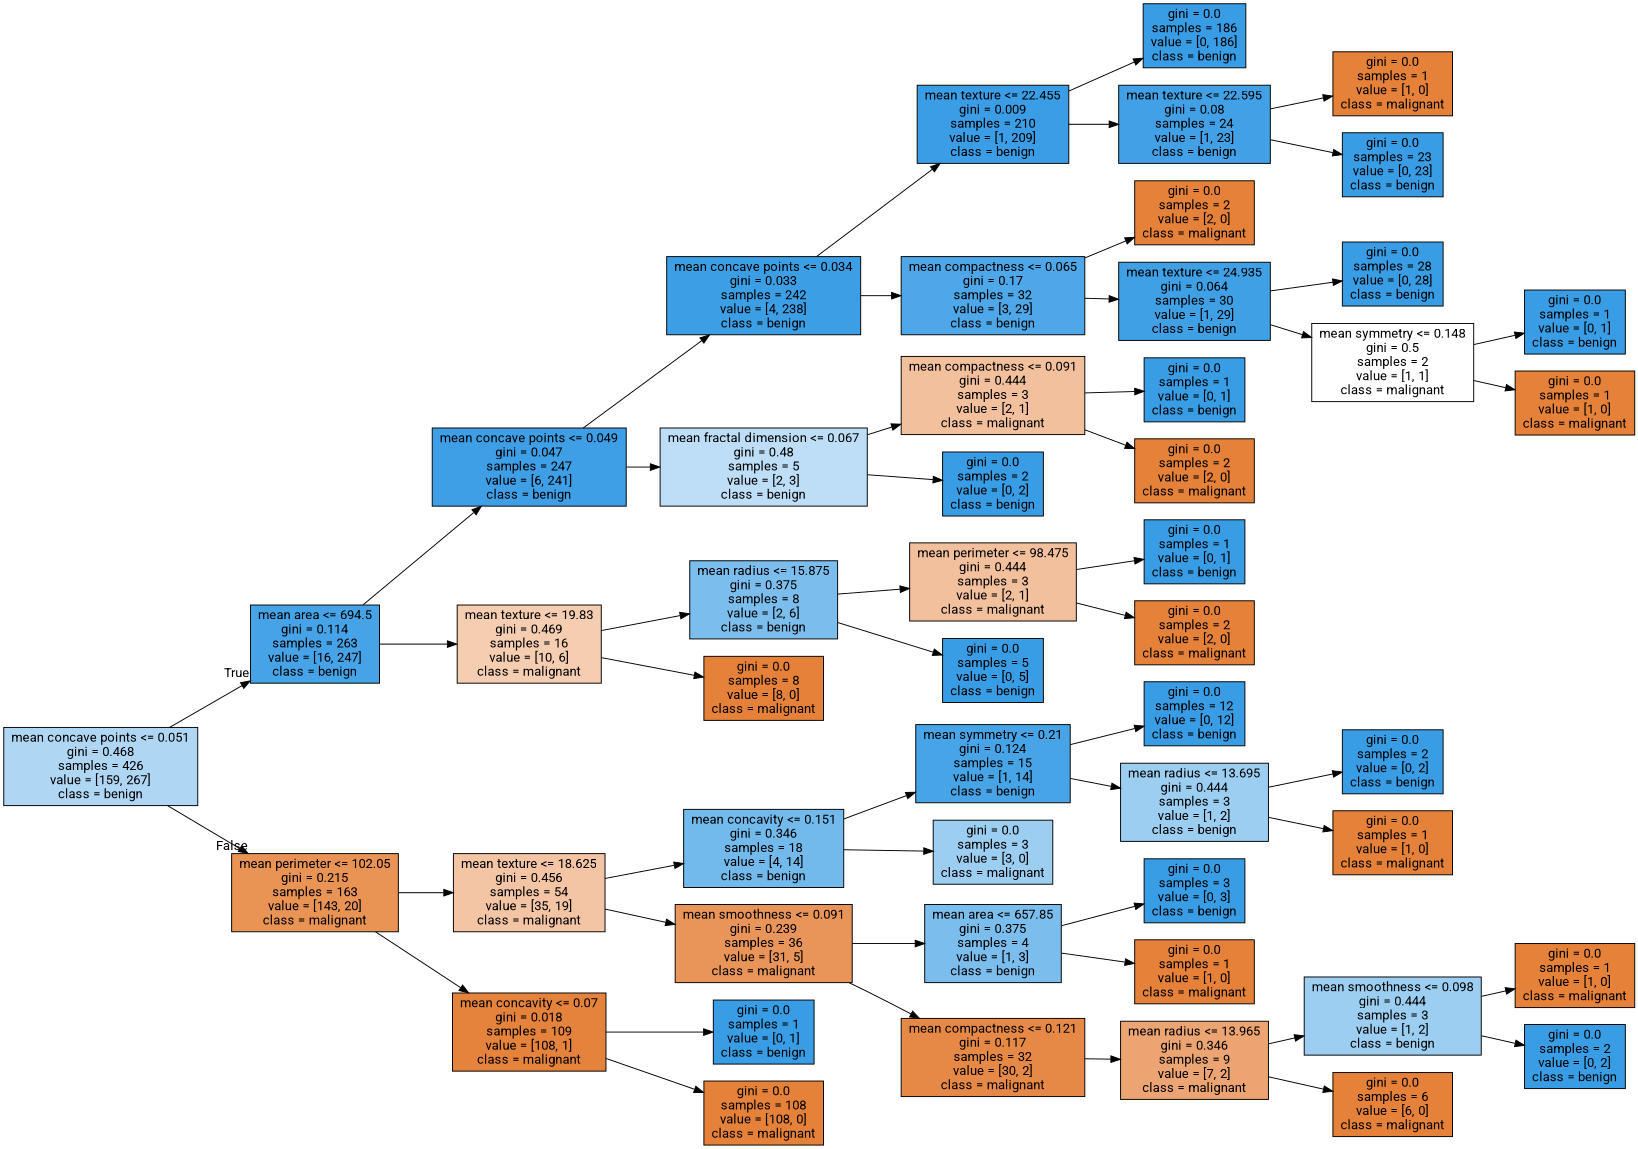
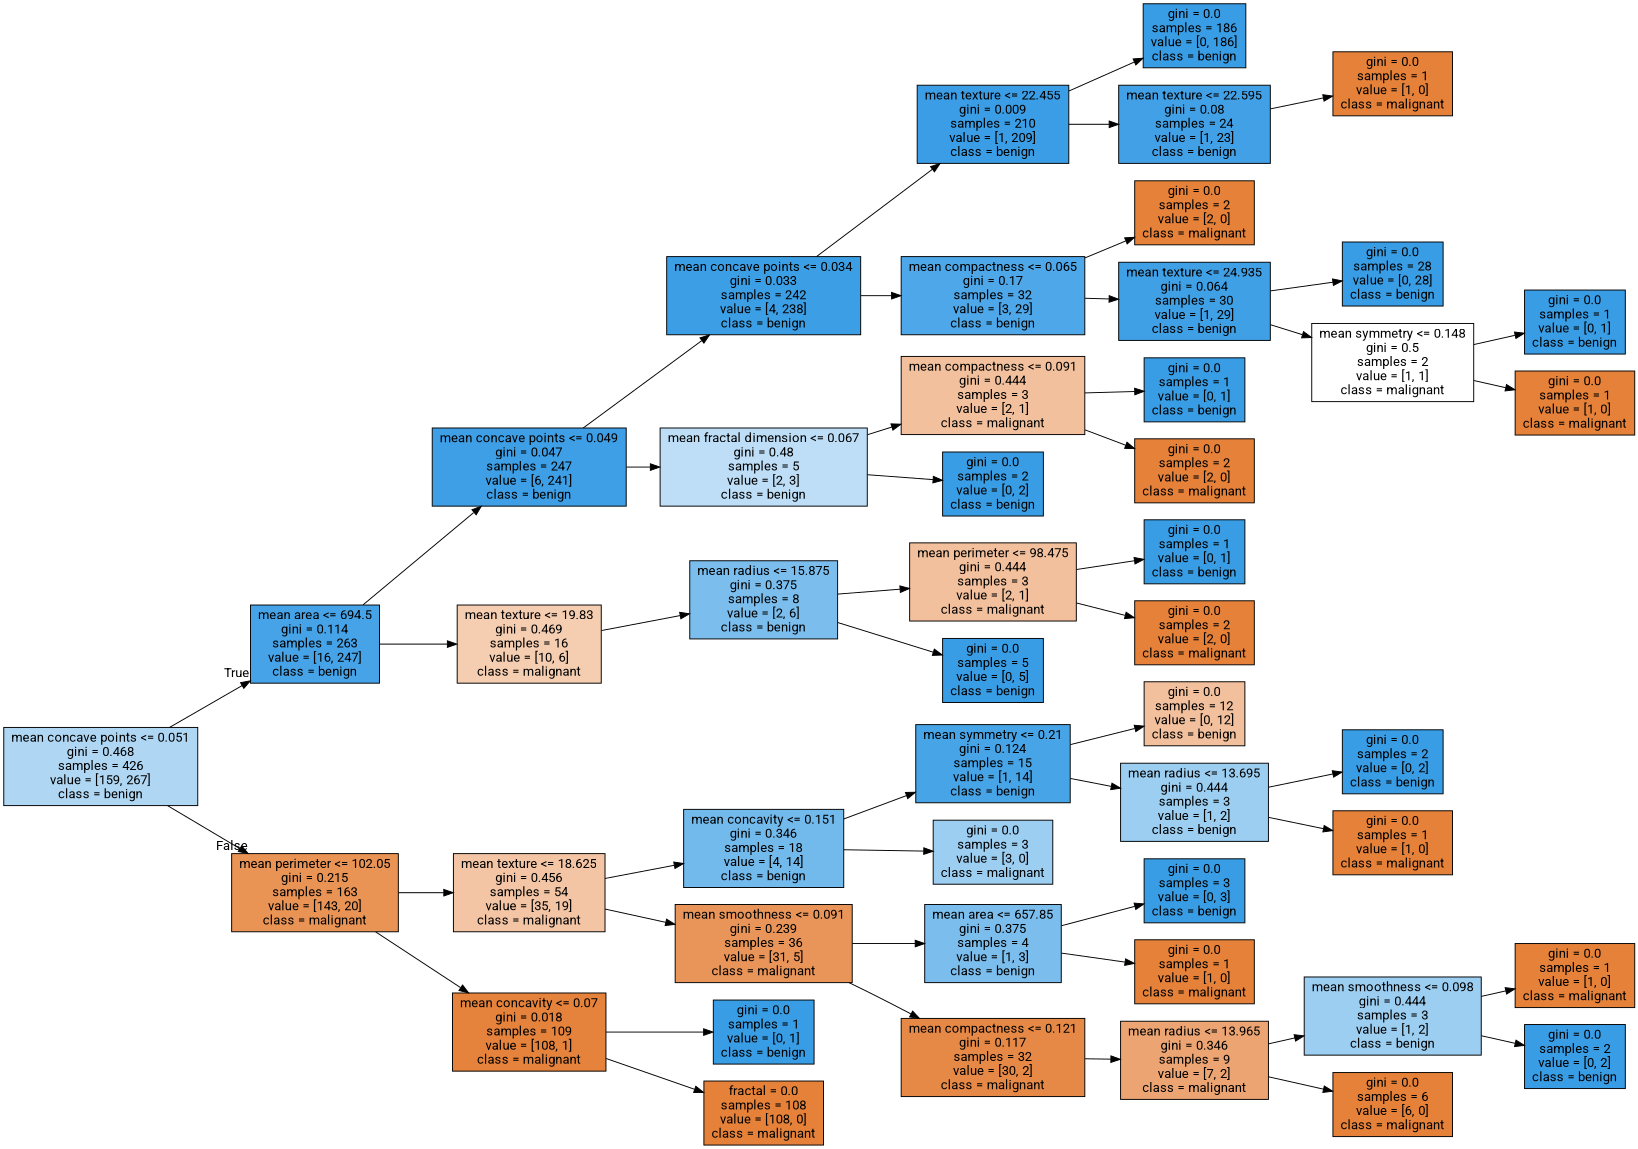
node "gini = 0.0 samples = 23 value = [0, 23] class = benign": removed
node "gini = 0.0 samples = 8 value = [8, 0] class = malignant": removed
node "gini = 0.0 samples = 12 value = [0, 12] class = benign": fillcolor #399de5 -> #f2c09c
node "gini = 0.0 samples = 108 value = [108, 0] class = malignant": label "gini = 0.0 samples = 108 value = [108, 0] class = malignant" -> "fractal = 0.0 samples = 108 value = [108, 0] class = malignant"
